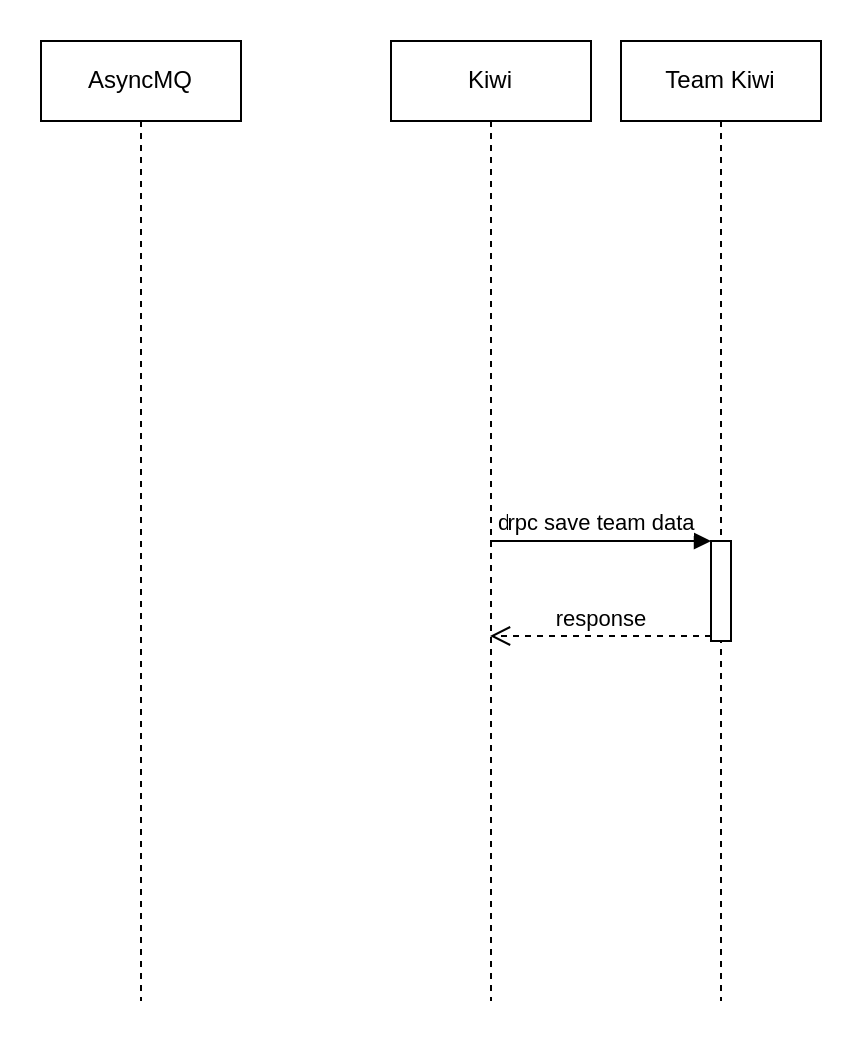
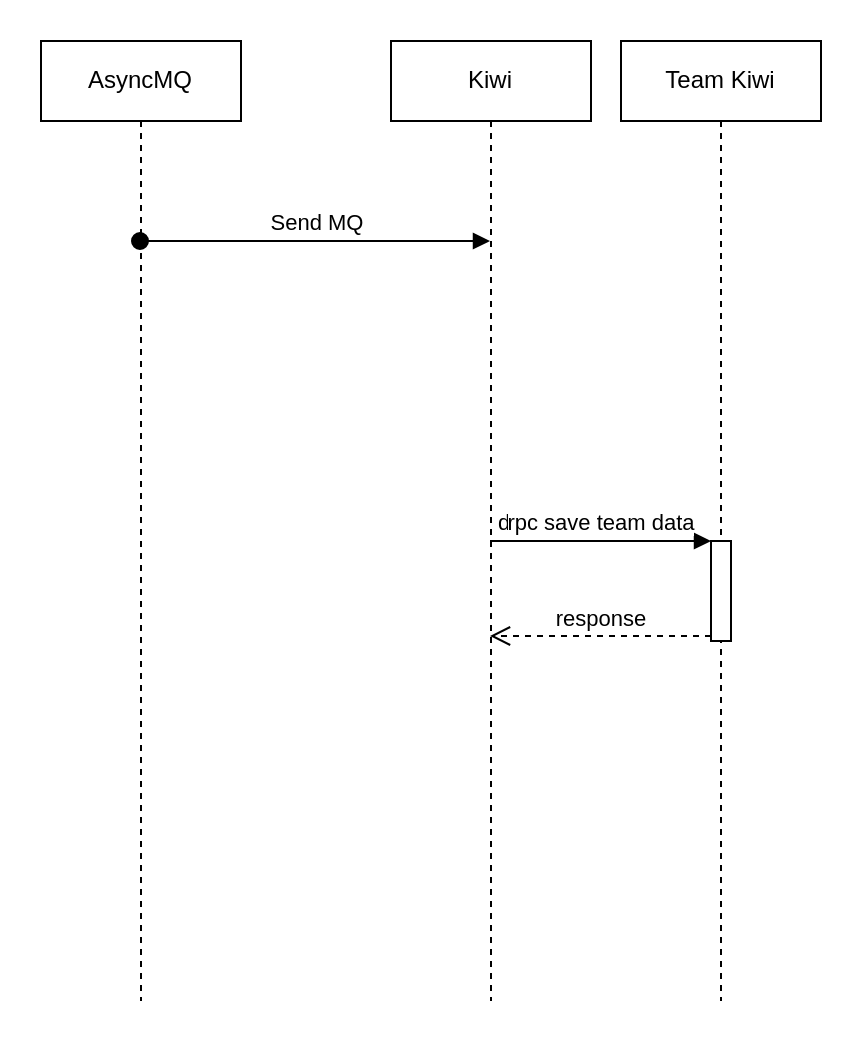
edge "AsyncMQ" -- "Kiwi": added, label "Send MQ"
